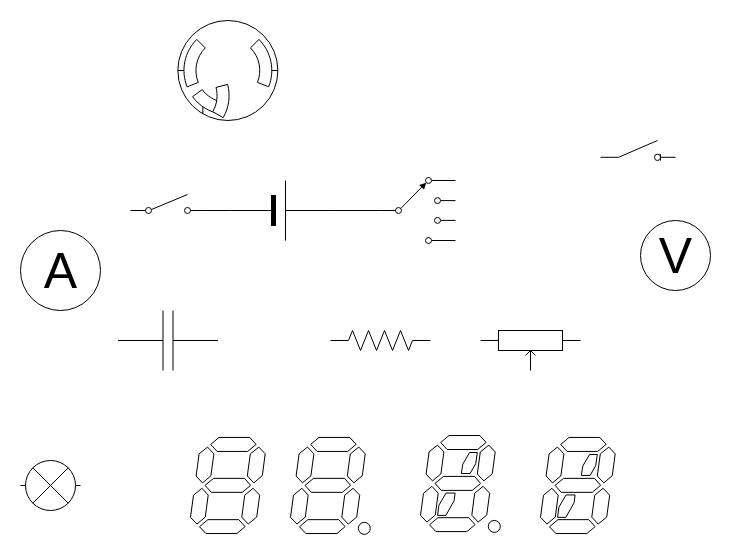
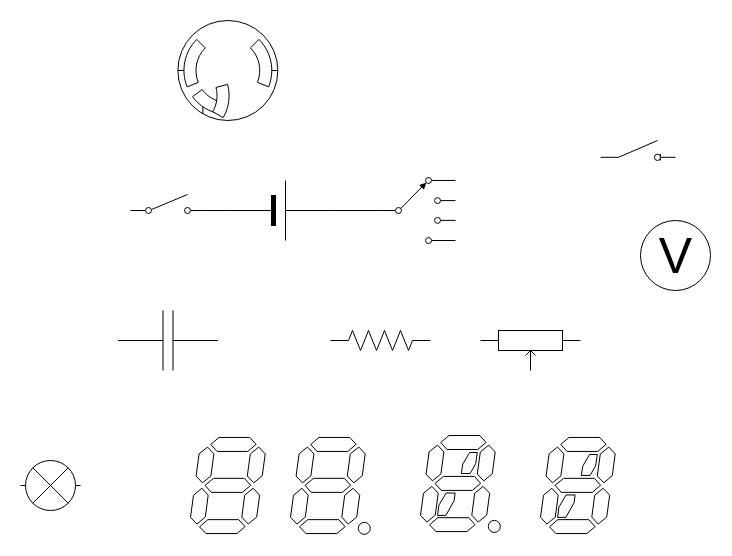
node "A": removed
